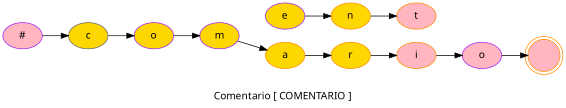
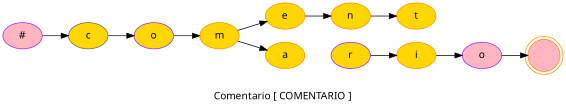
node "e": color purple -> darkorange
node "t": fillcolor lightpink -> gold
edge "m" -> "e": added
node "m": color purple -> darkorange
edge "a" -> "r": removed
node "r": color darkorange -> purple
node "i": fillcolor lightpink -> gold
